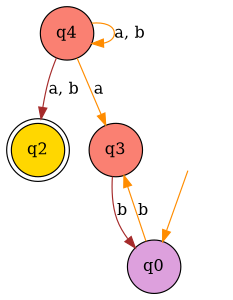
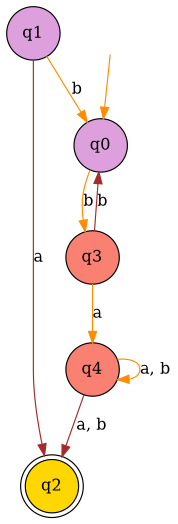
node "q1": added
edge "q4" -> "q3": reversed
